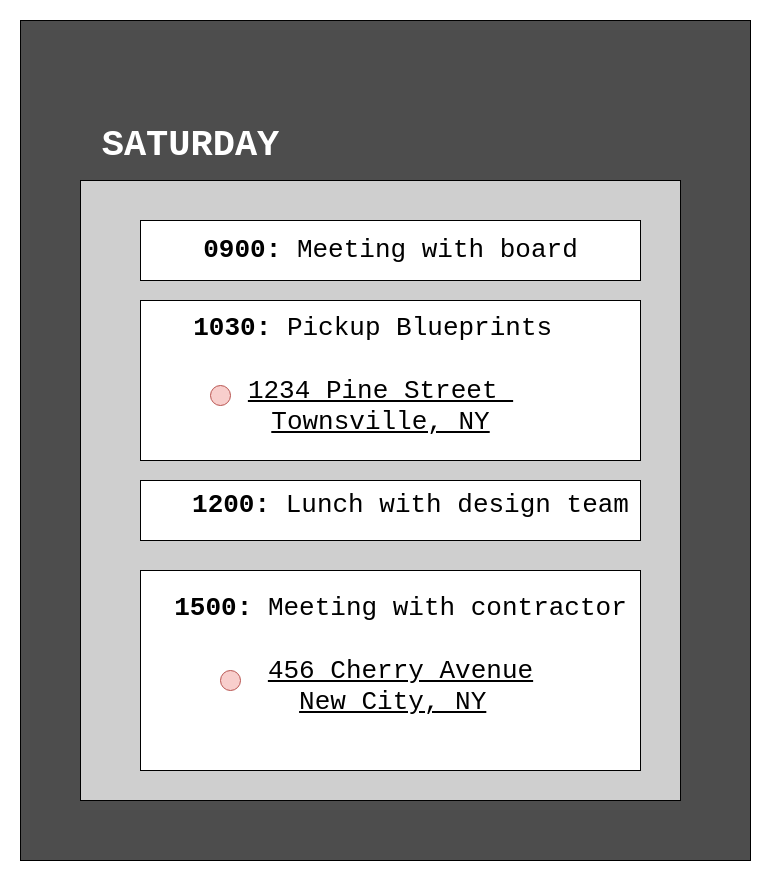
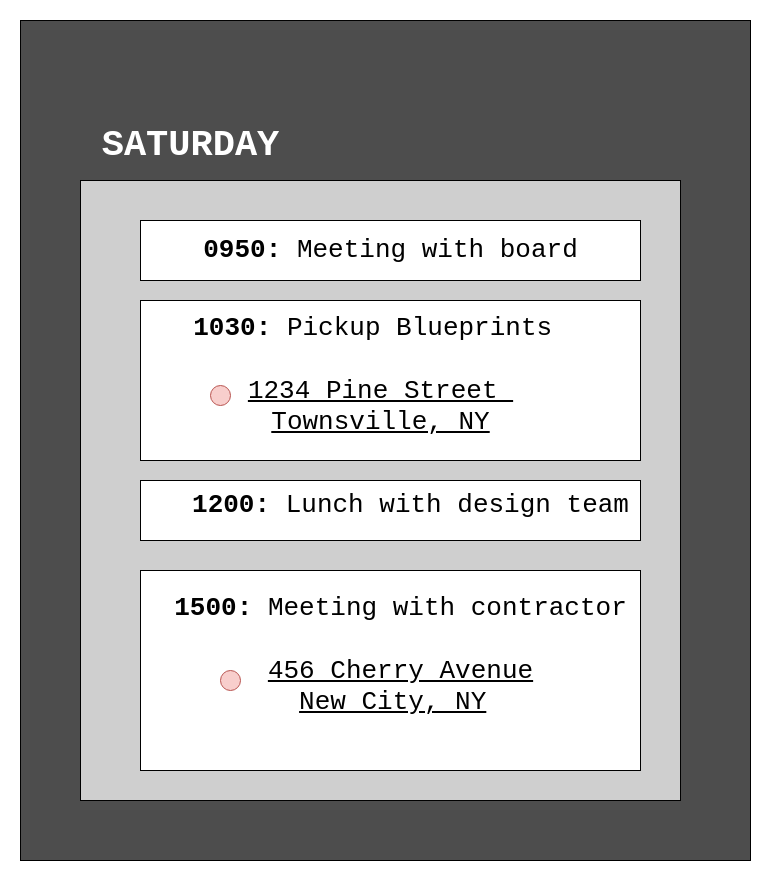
node "0900: Meeting with board": label "0900: Meeting with board" -> "0950: Meeting with board"
